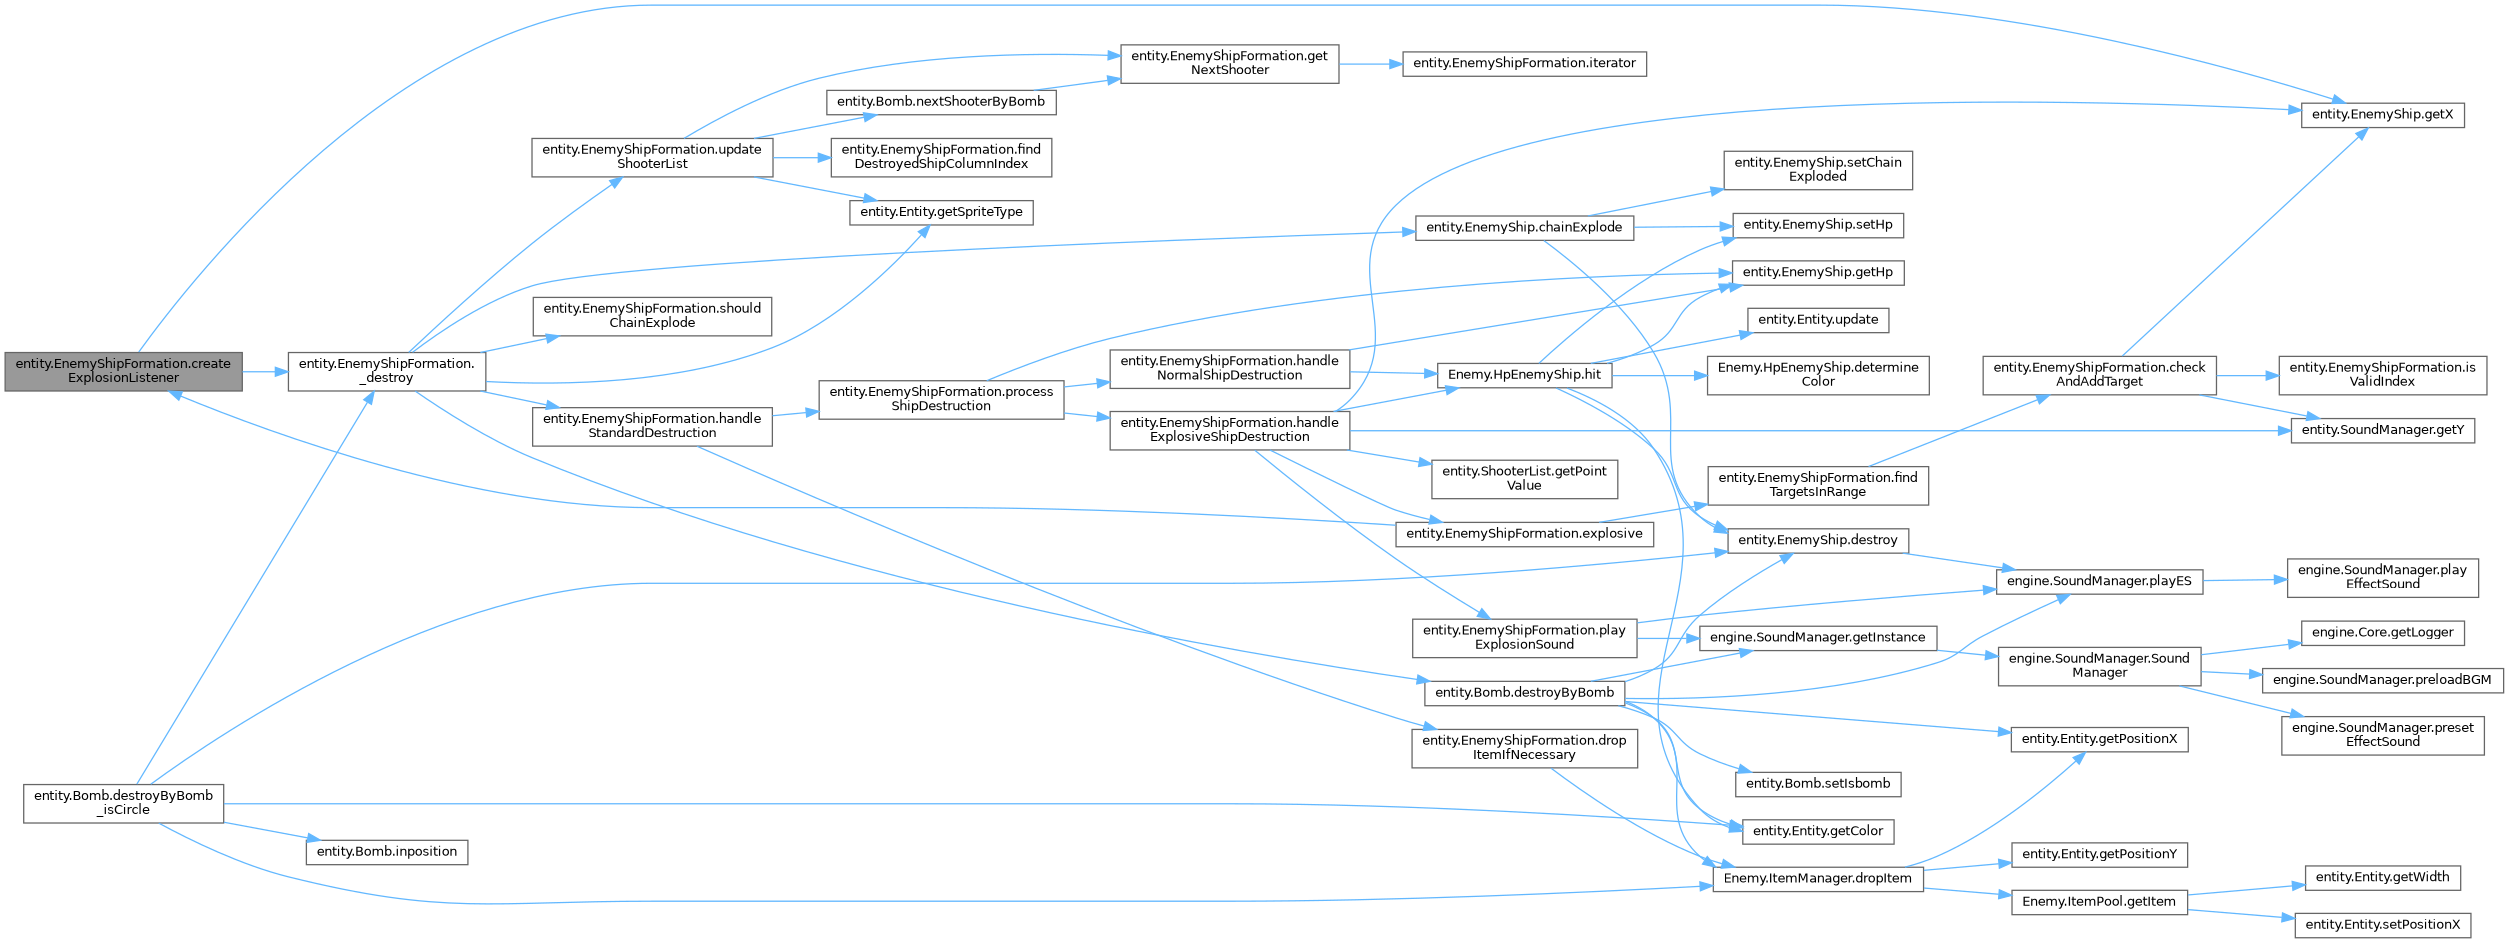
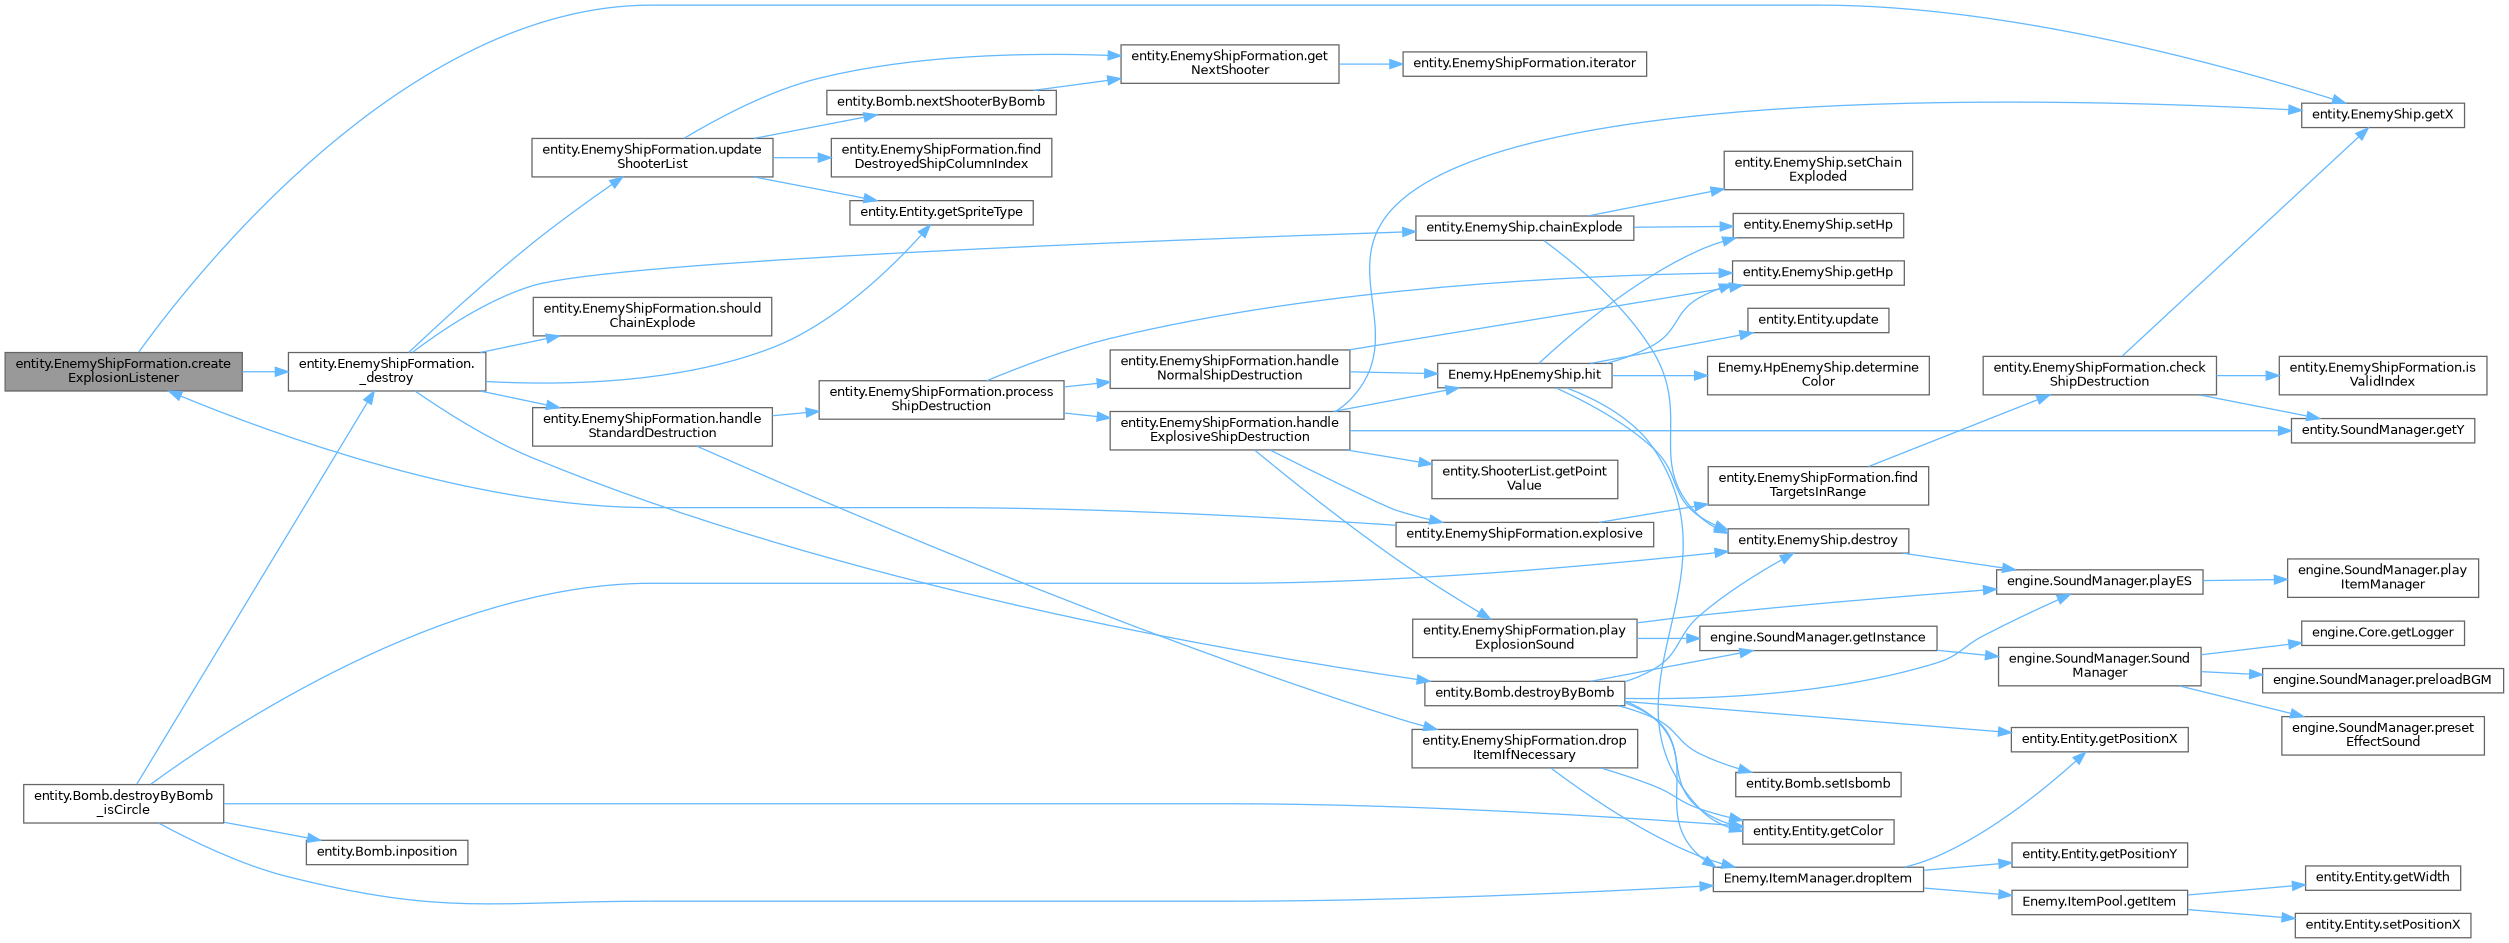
node "entity.EnemyShipFormation.check AndAddTarget": label "entity.EnemyShipFormation.check AndAddTarget" -> "entity.EnemyShipFormation.check ShipDestruction"
node "engine.SoundManager.play EffectSound": label "engine.SoundManager.play EffectSound" -> "engine.SoundManager.play ItemManager"
edge "entity.EnemyShipFormation.drop ItemIfNecessary" -> "entity.Entity.getColor": added
